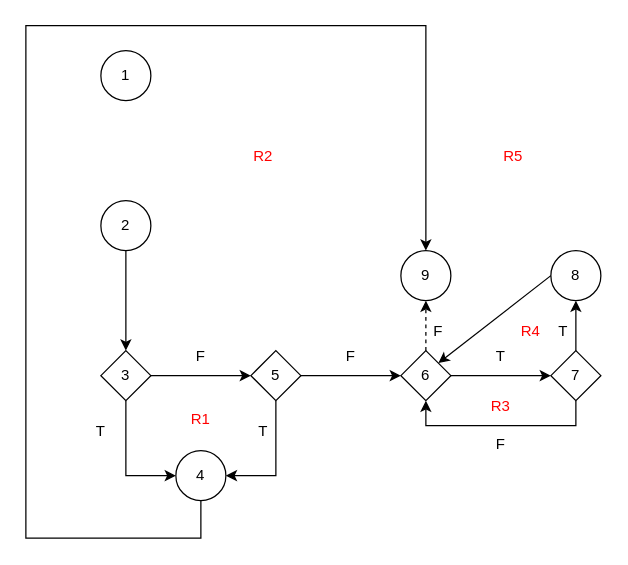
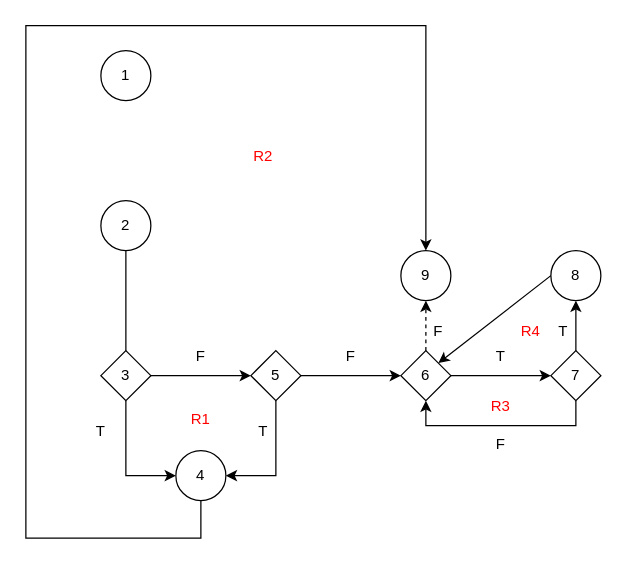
node "R5": removed
edge "2" -> "3": arrowhead classic -> none
